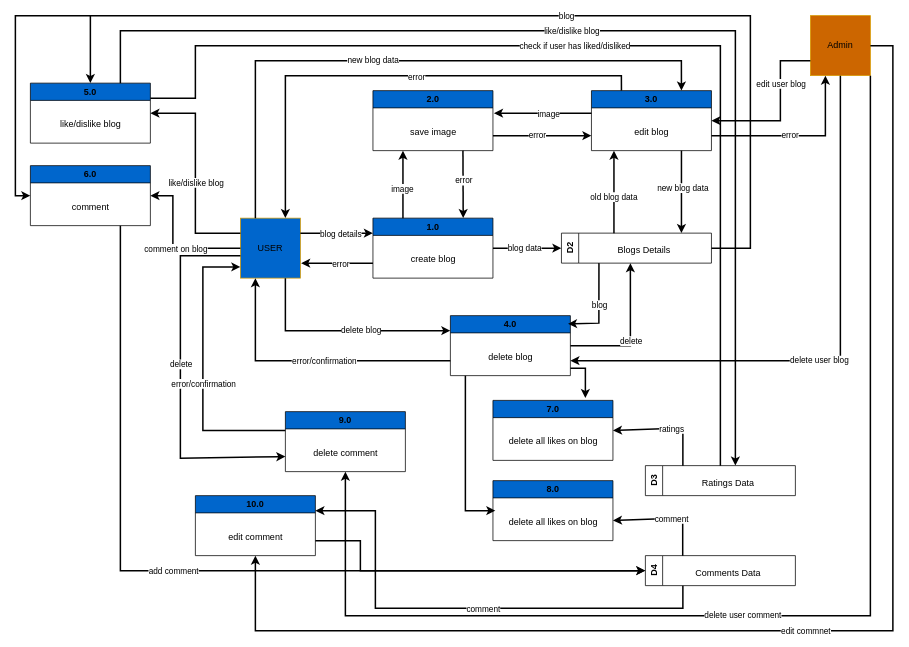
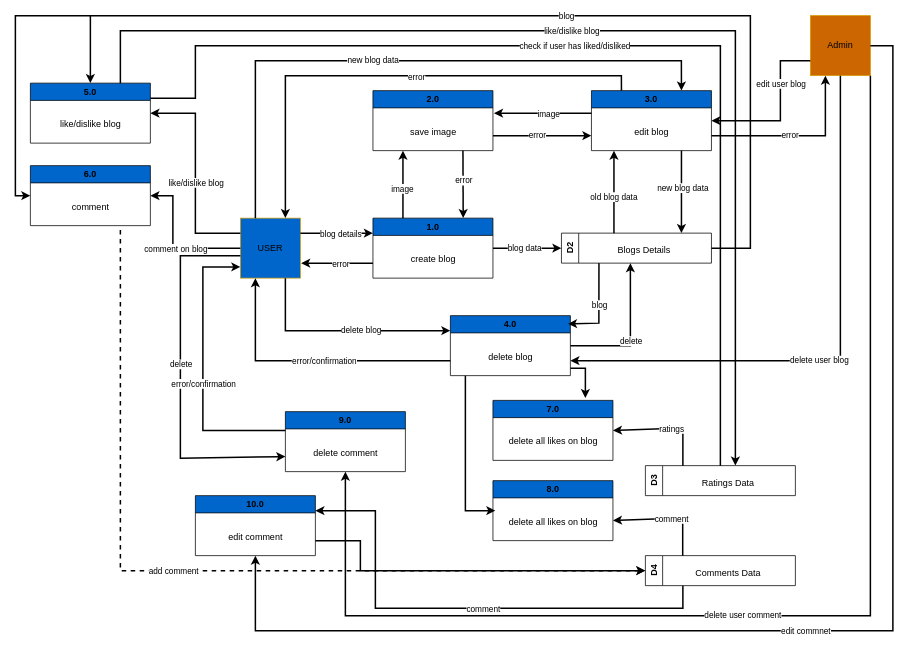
edge "6.0" -> "D4": style solid -> dashed
